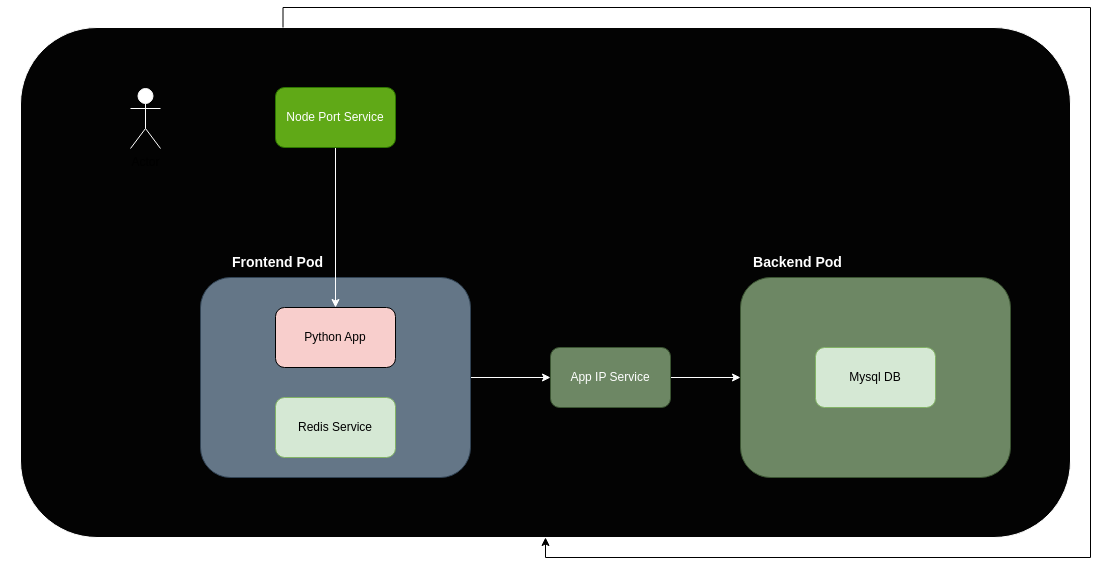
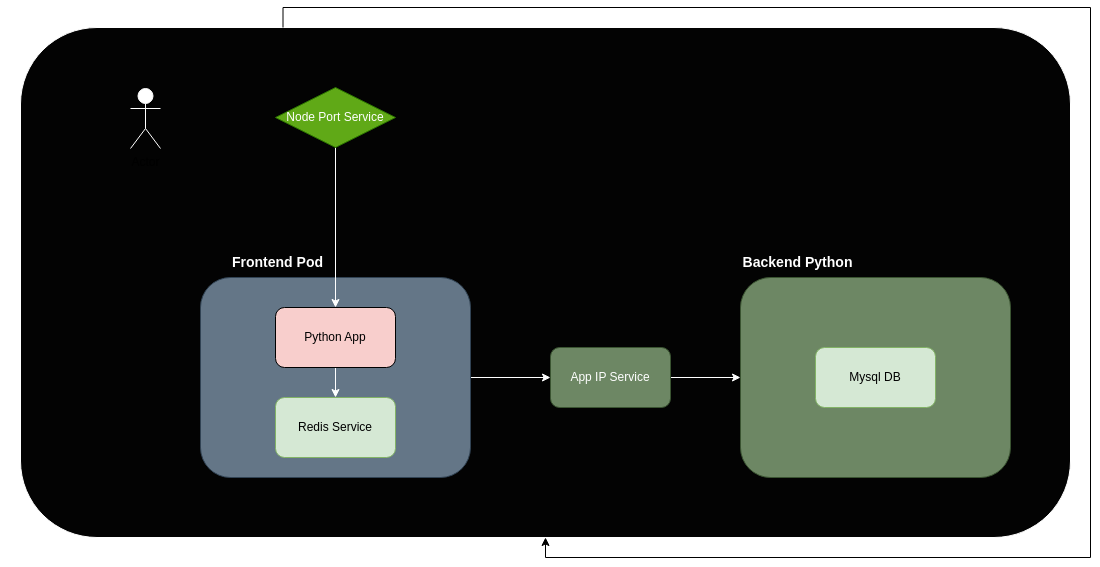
node "Node Port Service": shape rounded rectangle -> diamond
node "Backend Pod": label "Backend Pod" -> "Backend Python"
edge "Python App" -> "Redis Service": added
